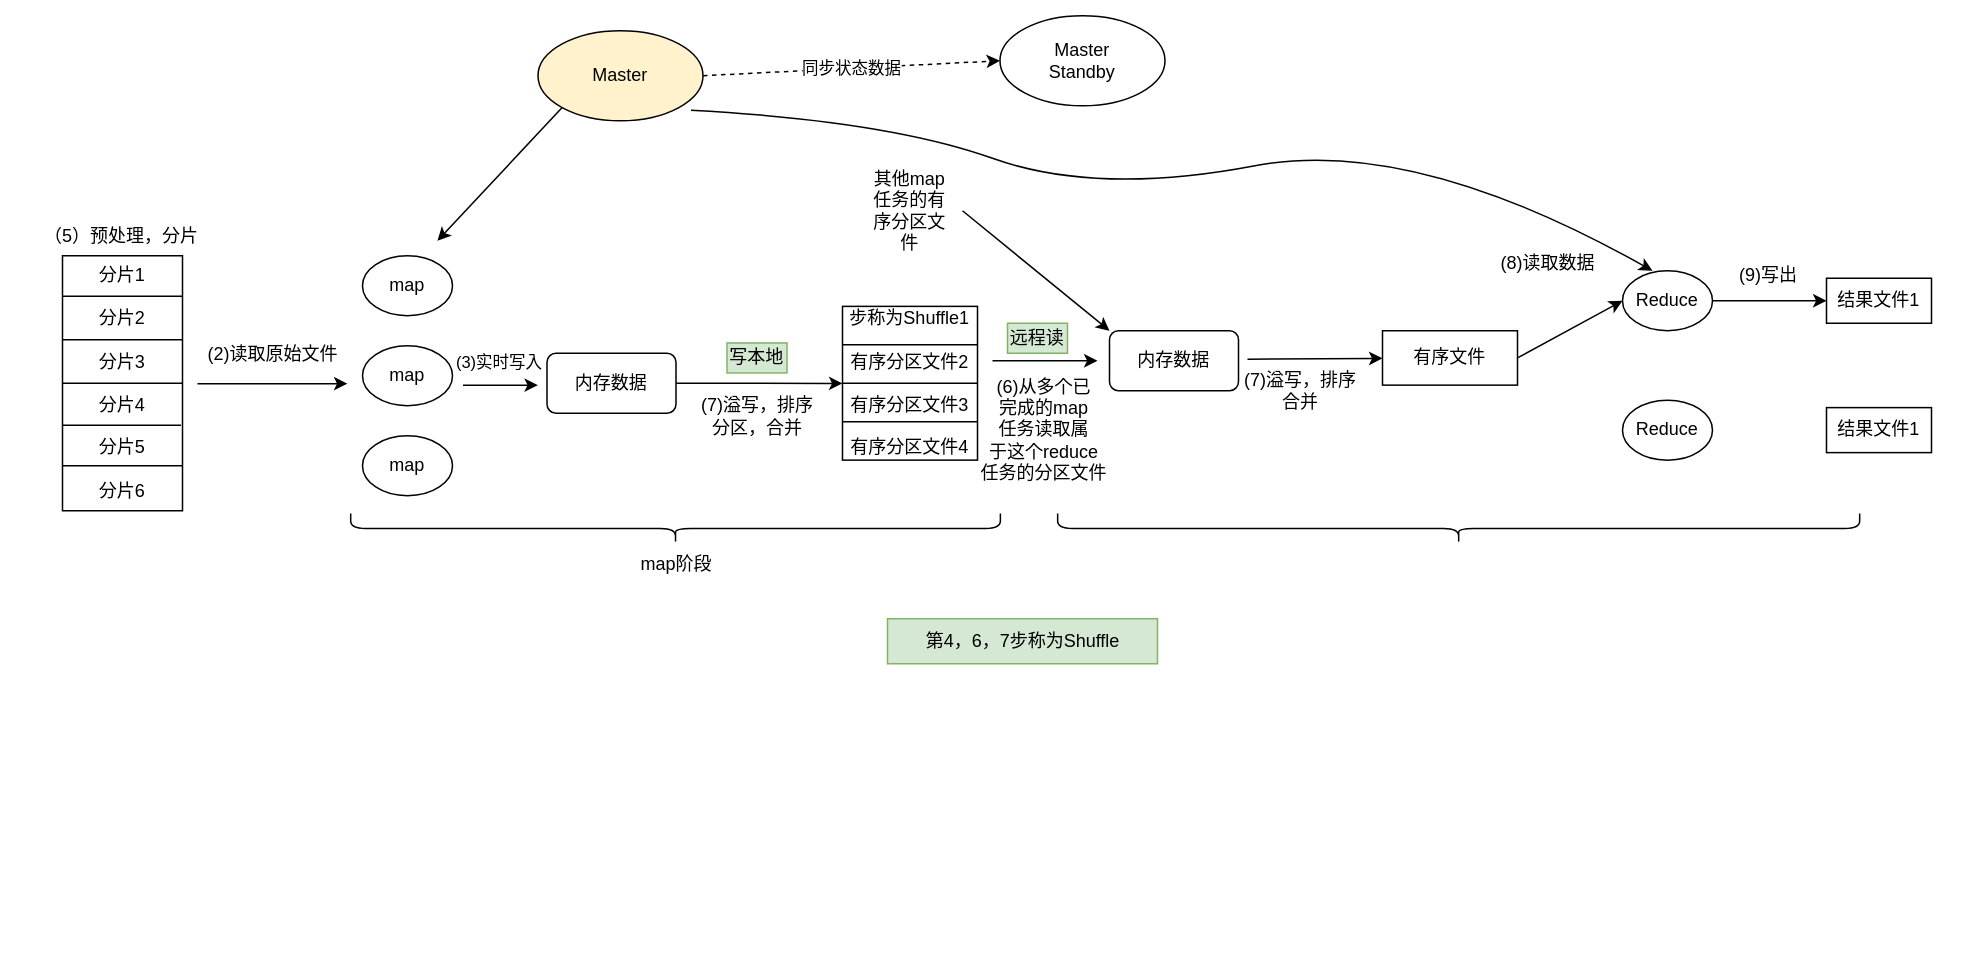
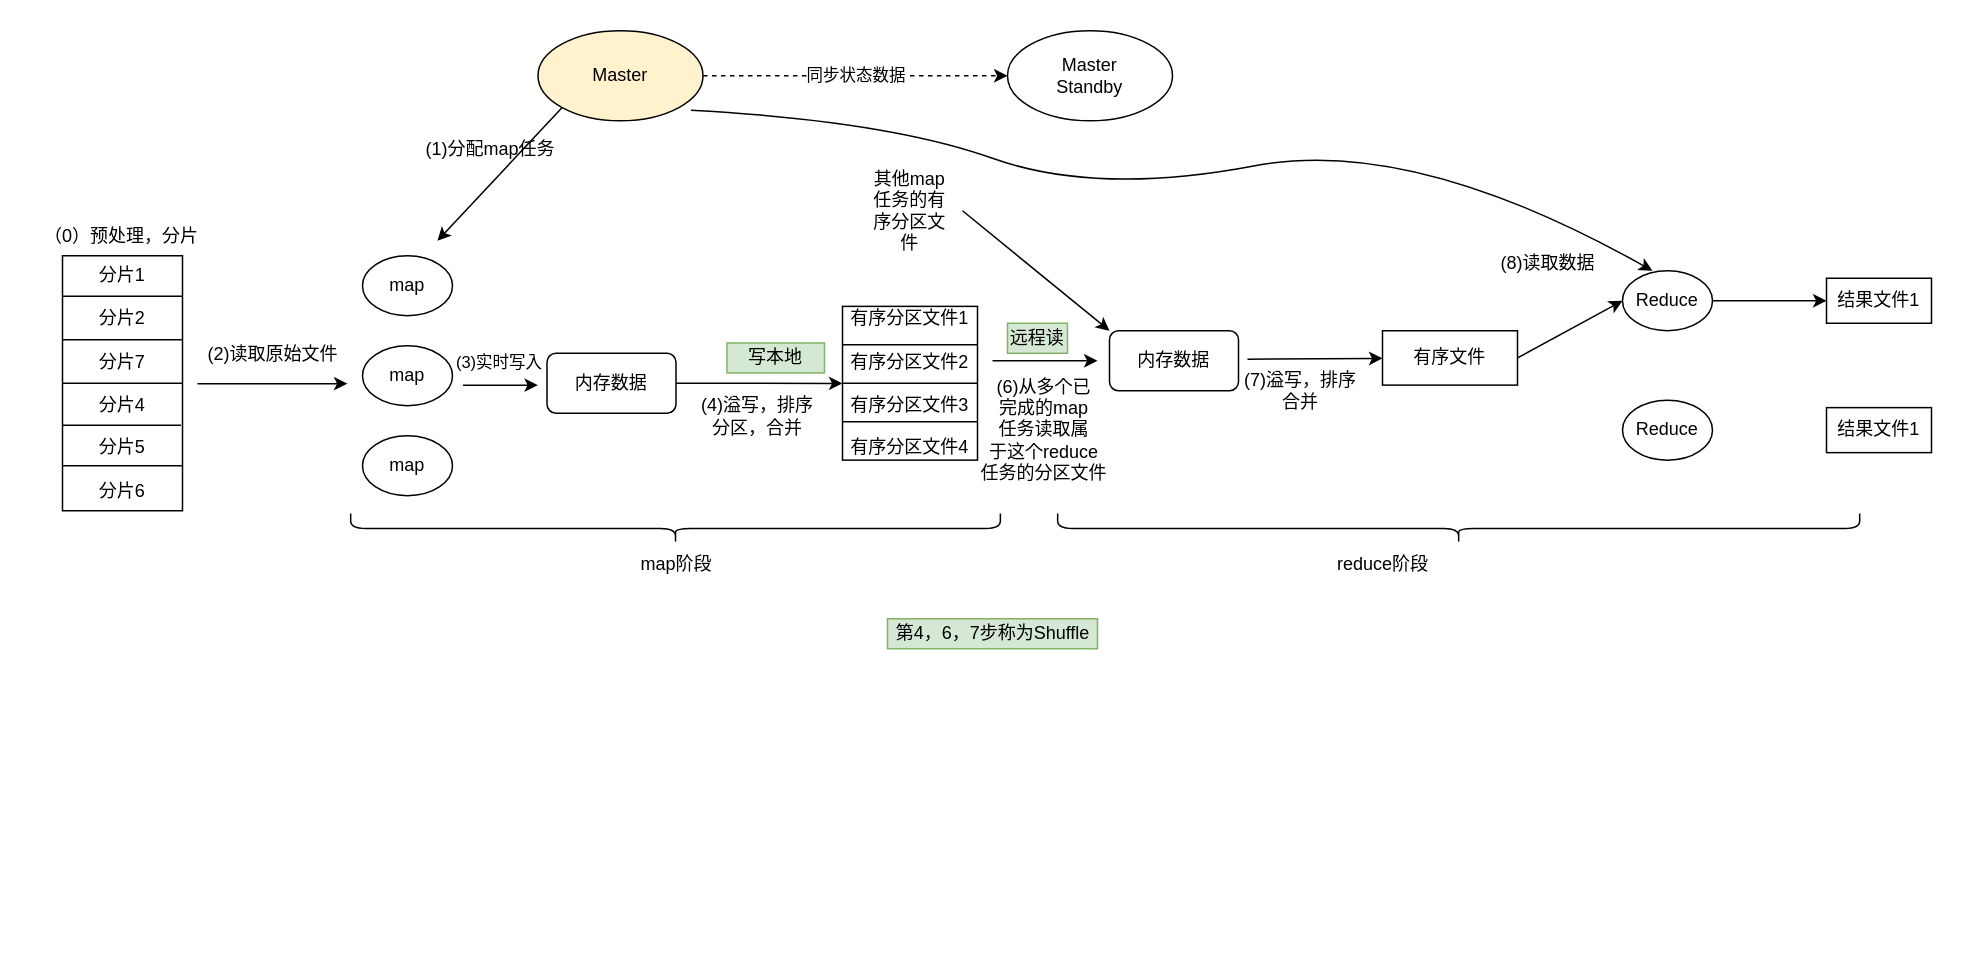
node "Master Standby": moved (1082, 61) -> (1090, 76)
node "(1)分配map任务": added
node "（5）预处理，分片": label "（5）预处理，分片" -> "（0）预处理，分片"
node "(9)写出": removed
node "写本地": size 60x30 -> 98x30
node "分片1 分片2 分片3 分片4 分片5 分片6": label "分片1 分片2 分片3 分片4 分片5 分片6" -> "分片1 分片2 分片7 分片4 分片5 分片6"
node "步称为Shuffle1 有序分区文件2 有序分区文件3 有序分区文件4": label "步称为Shuffle1 有序分区文件2 有序分区文件3 有序分区文件4" -> "有序分区文件1 有序分区文件2 有序分区文件3 有序分区文件4"
node "(7)溢写，排序 分区，合并": label "(7)溢写，排序 分区，合并" -> "(4)溢写，排序 分区，合并"
node "reduce阶段": added
node "第4，6，7步称为Shuffle": size 270x45 -> 210x30
